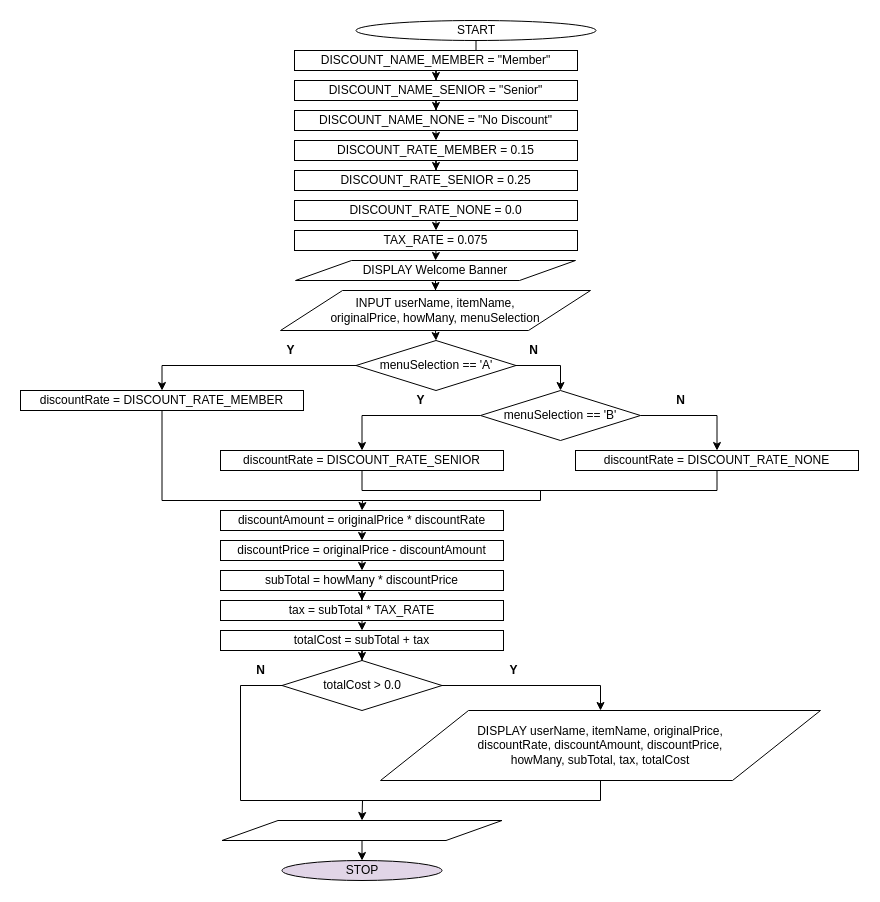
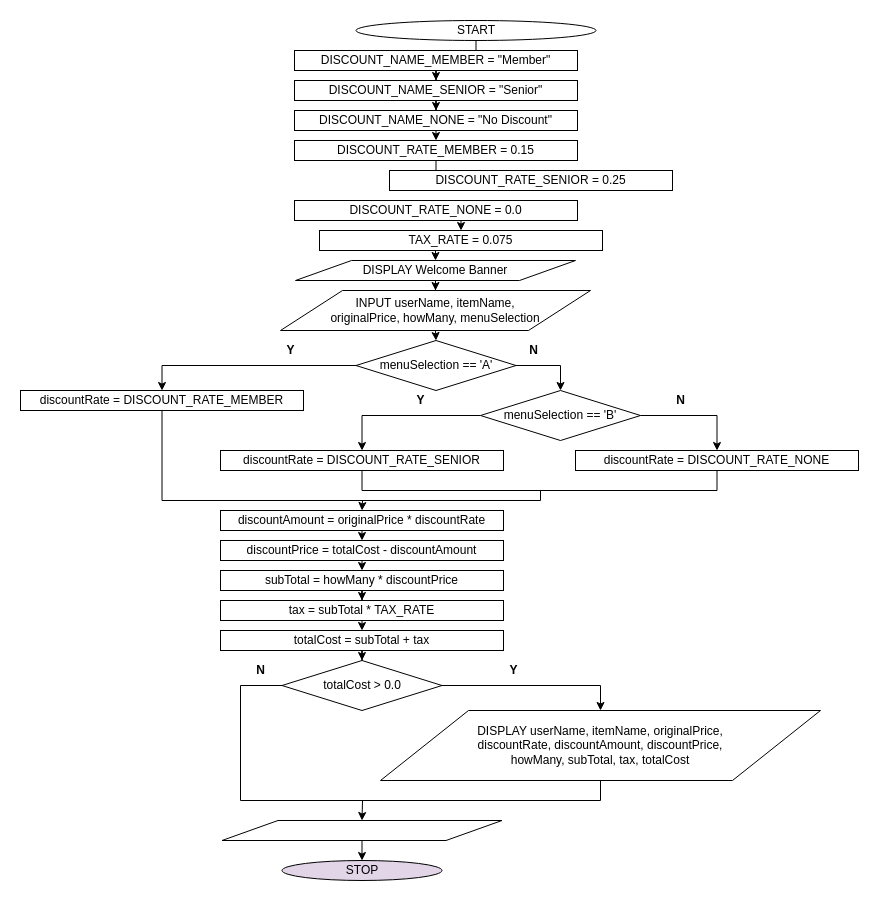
node "DISCOUNT_RATE_SENIOR = 0.25": moved (436, 181) -> (531, 181)
node "TAX_RATE = 0.075": moved (436, 241) -> (461, 241)
node "discountPrice = originalPrice - discountAmount": label "discountPrice = originalPrice - discountAmount" -> "discountPrice = totalCost - discountAmount"
